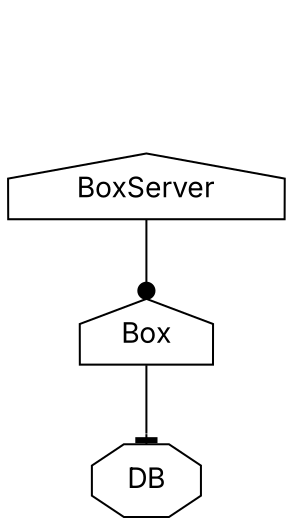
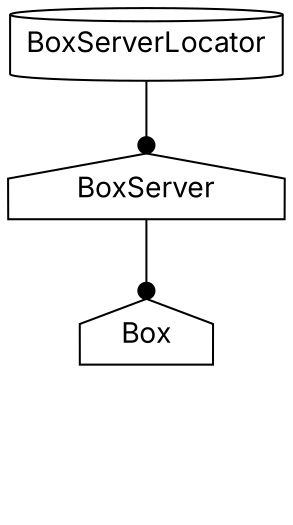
node "BoxServerLocator": added
node "DB": removed
